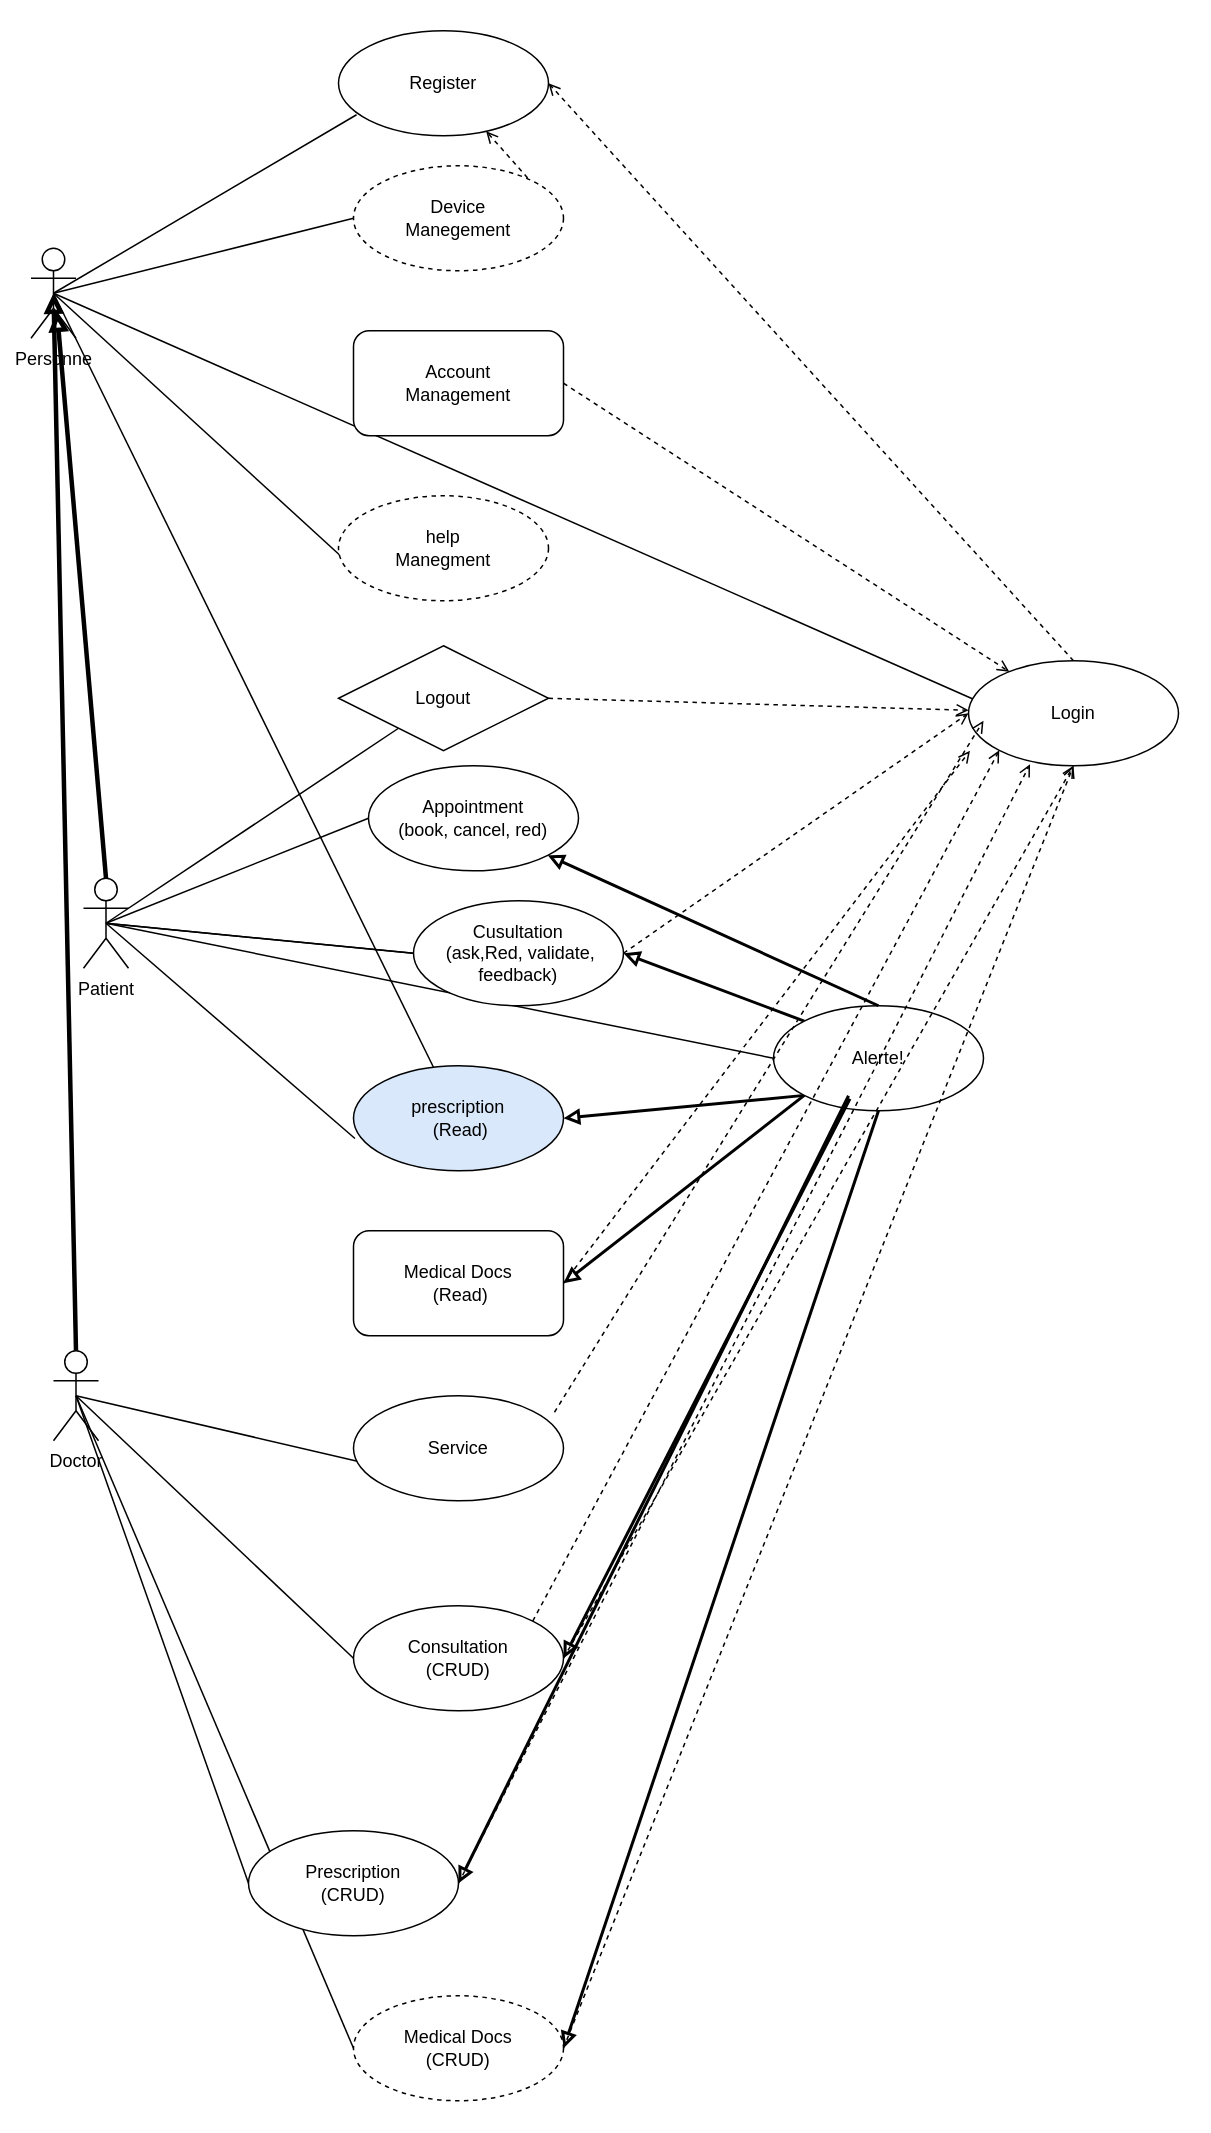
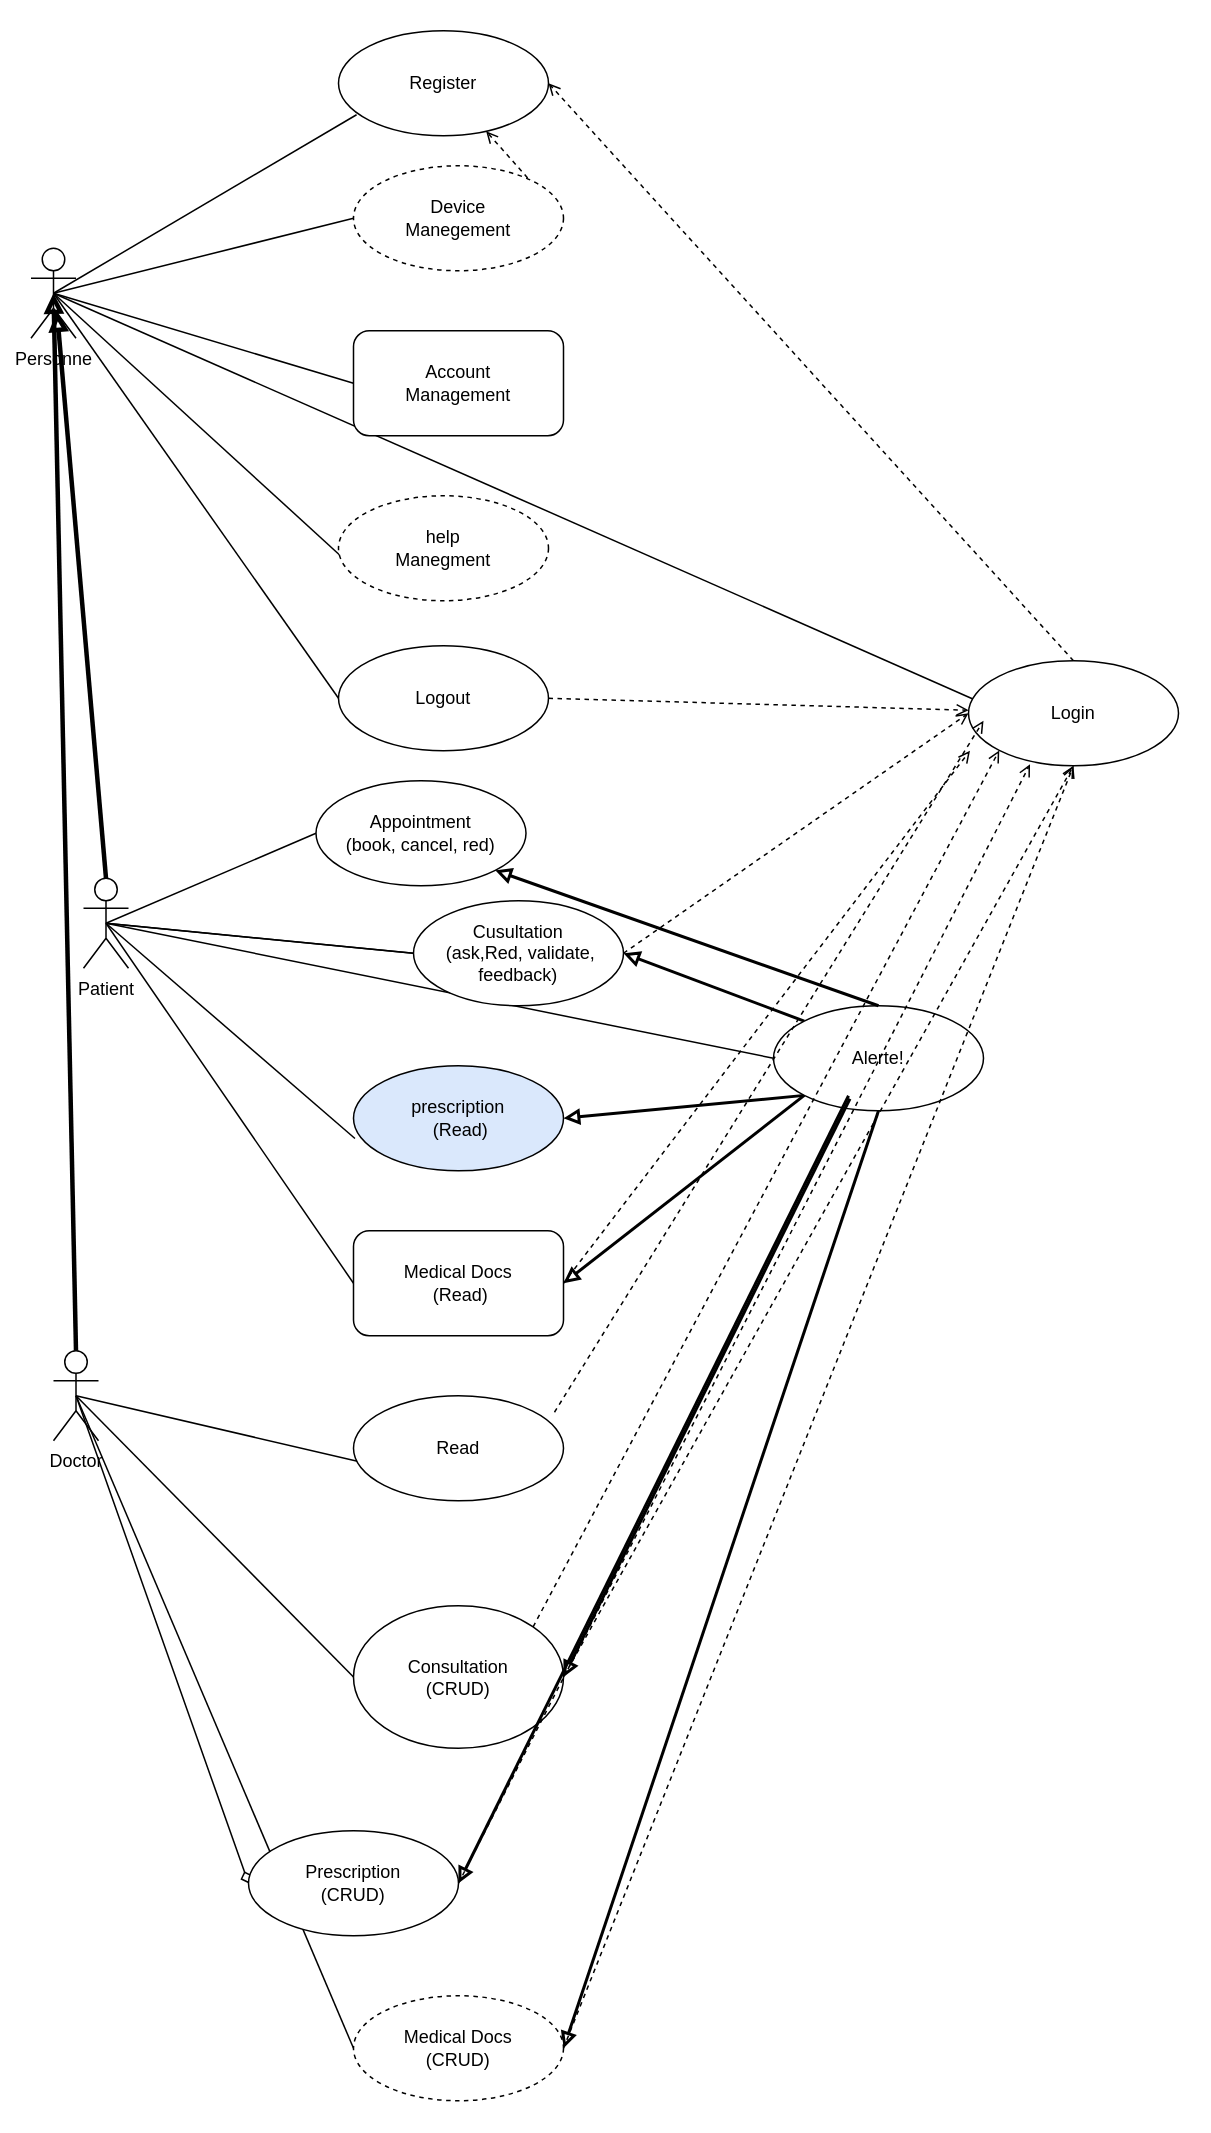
edge "Personne" -- "Logout": added
edge "Account Management" -> "Login": removed
node "Logout": shape diamond -> ellipse
edge "Personne" -- "prescription (Read)": now "Personne" -- "Account Management"
edge "Logout" -- "Patient": now "Medical Docs (Read)" -- "Patient"
node "Appointment (book, cancel, red)": moved (473, 818) -> (421, 833)
node "Service": label "Service" -> "Read"
node "Consultation (CRUD)": size 210x105 -> 210x143
edge "Doctor" -- "Prescription (CRUD)": arrowhead none -> diamond
